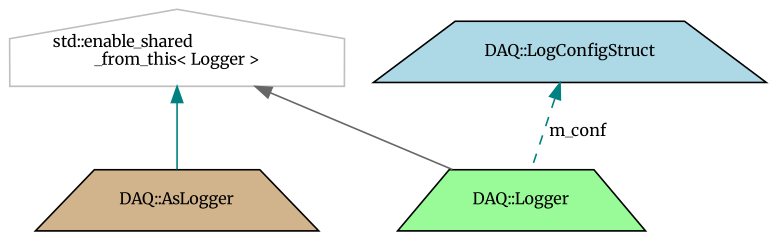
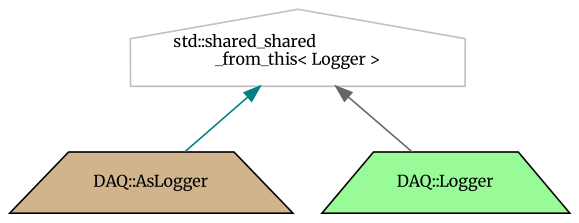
node "std::enable_shared _from_this< Logger >": label "std::enable_shared _from_this< Logger >" -> "std::shared_shared _from_this< Logger >"
node "DAQ::LogConfigStruct": removed
